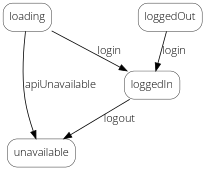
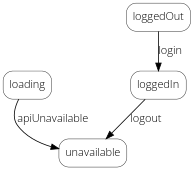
edge "loading" -> "loggedIn": removed, label "login"
